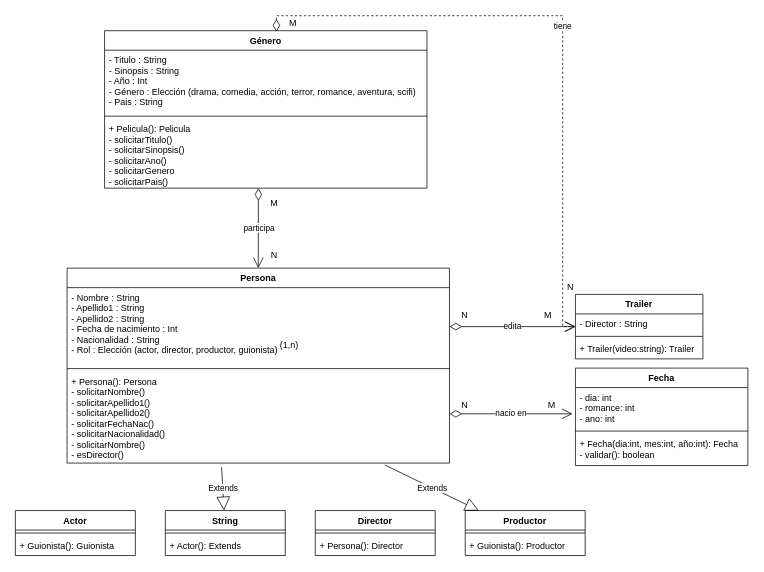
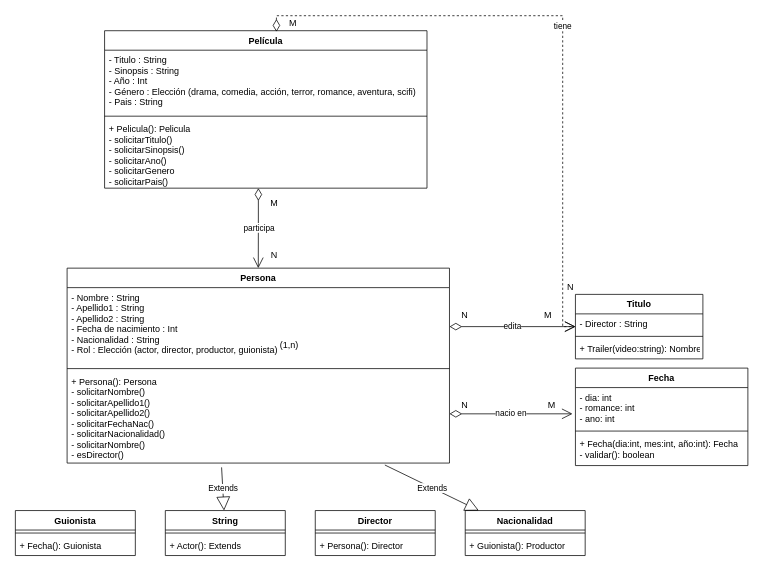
node "Género": label "Género" -> "Película"
node "Trailer": label "Trailer" -> "Titulo"
node "+ Trailer(video:string): Trailer": label "+ Trailer(video:string): Trailer" -> "+ Trailer(video:string): Nombre"
node "Actor": label "Actor" -> "Guionista"
node "Productor": label "Productor" -> "Nacionalidad"
node "+ Guionista(): Guionista": label "+ Guionista(): Guionista" -> "+ Fecha(): Guionista"
